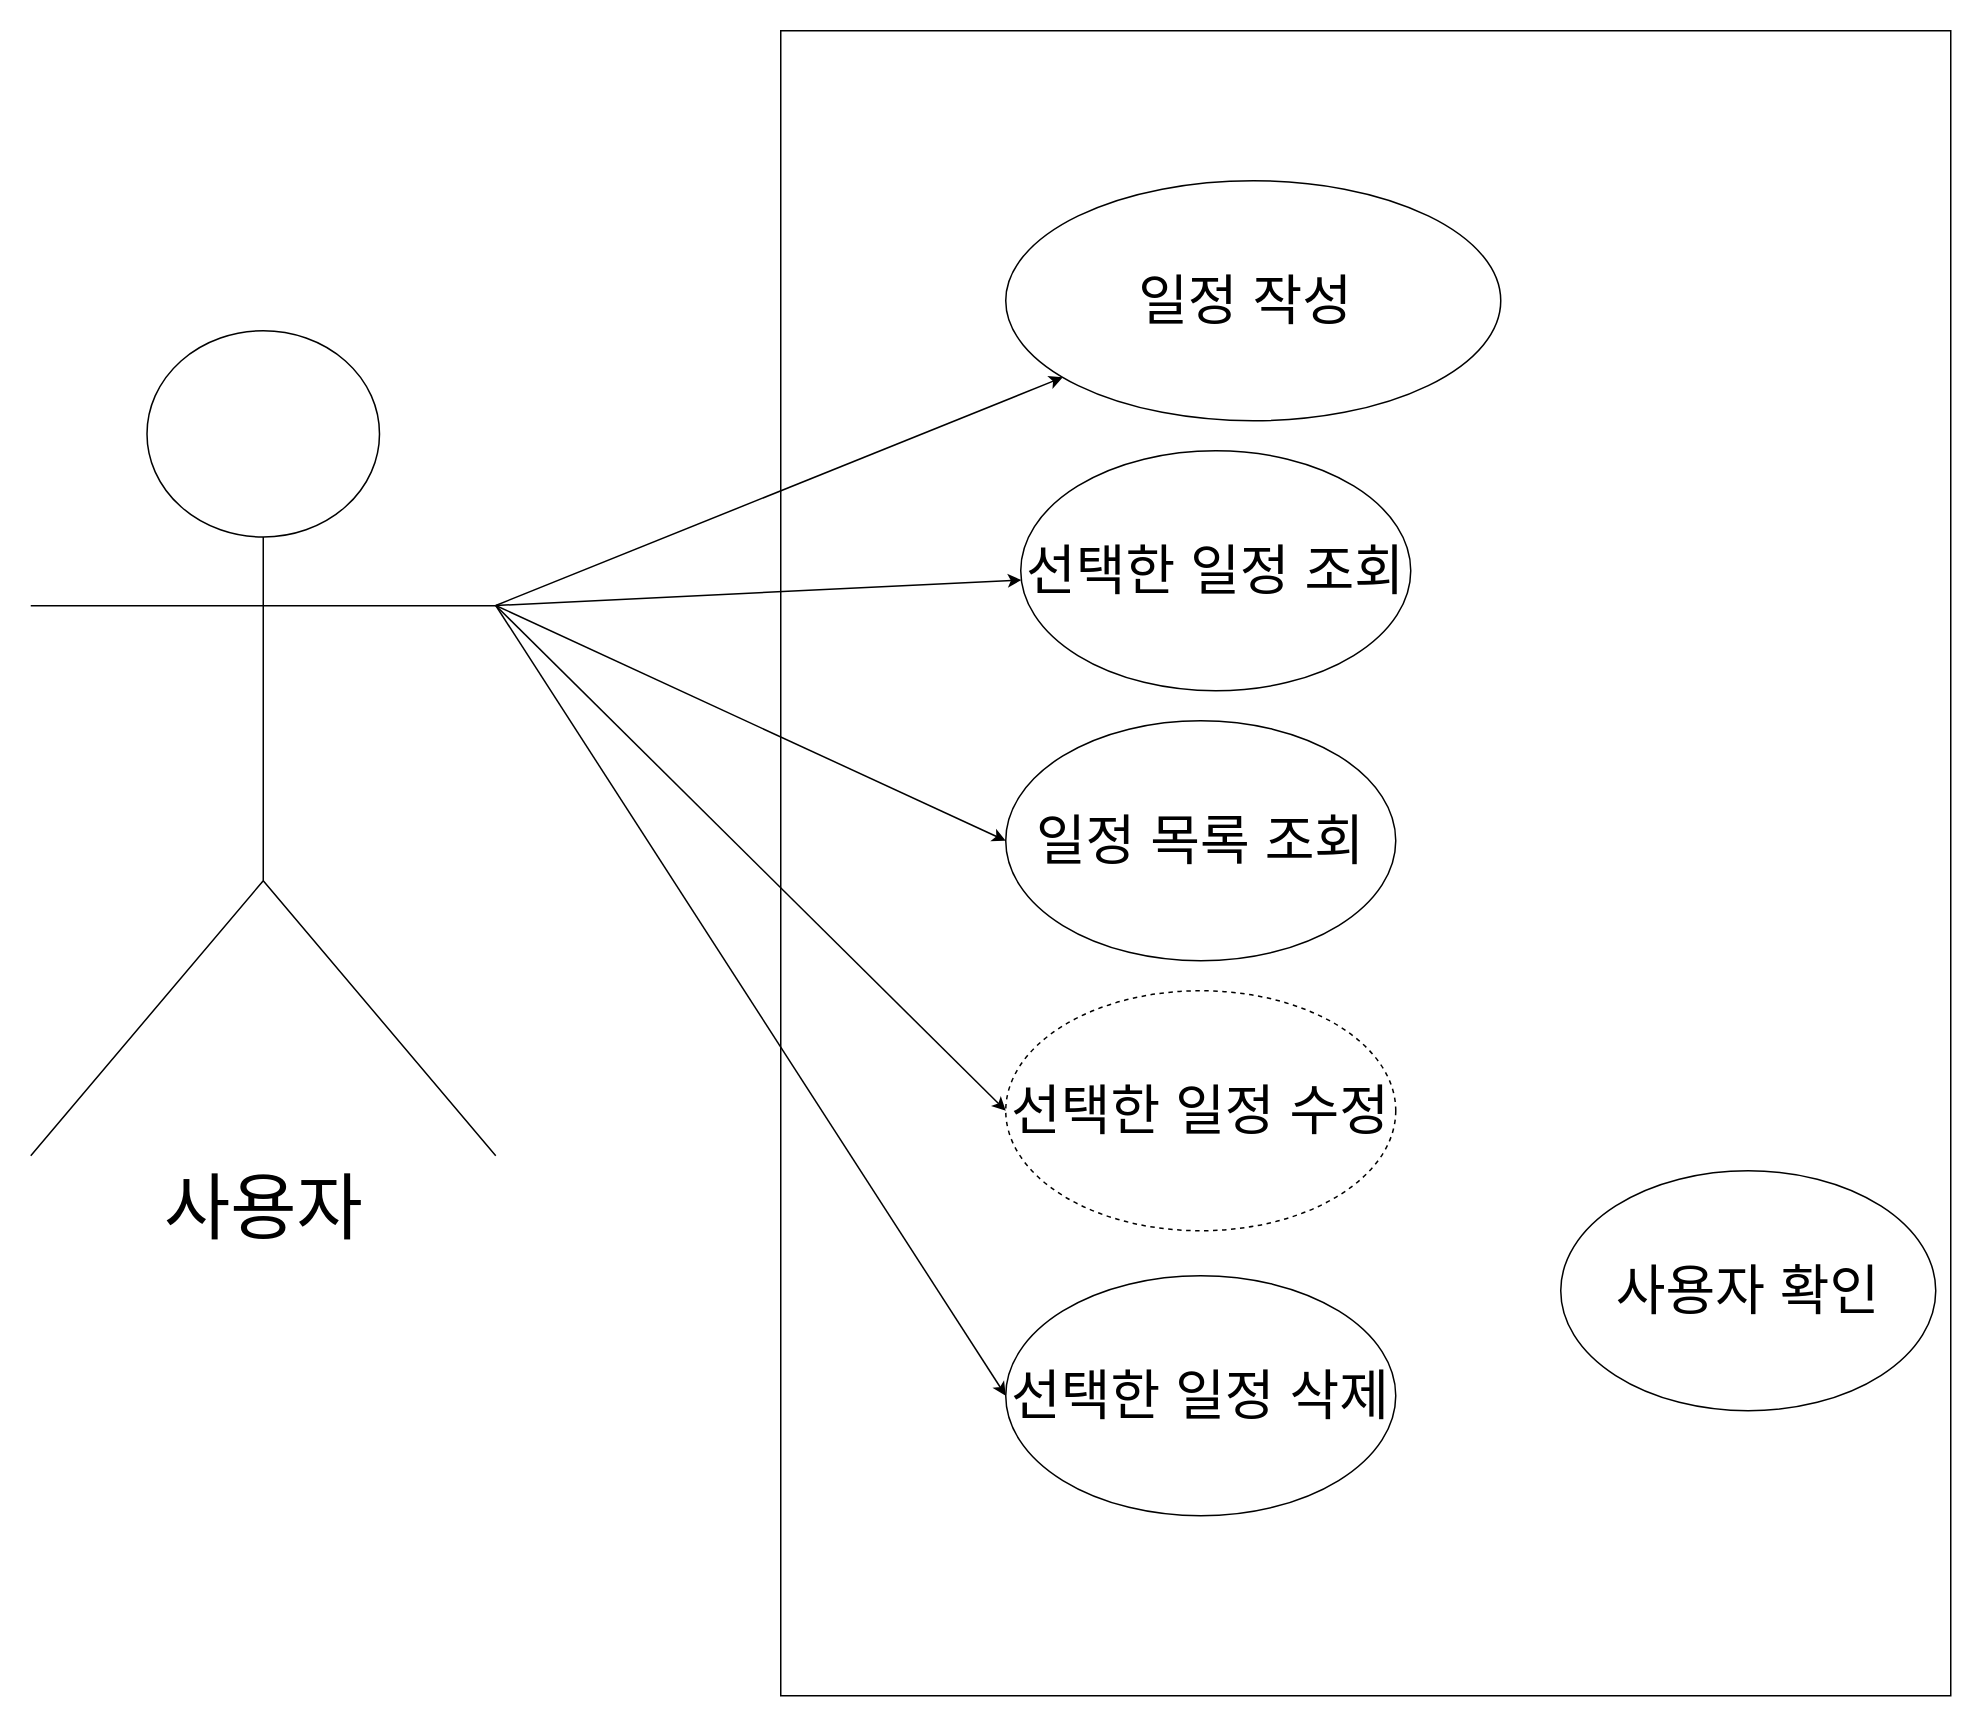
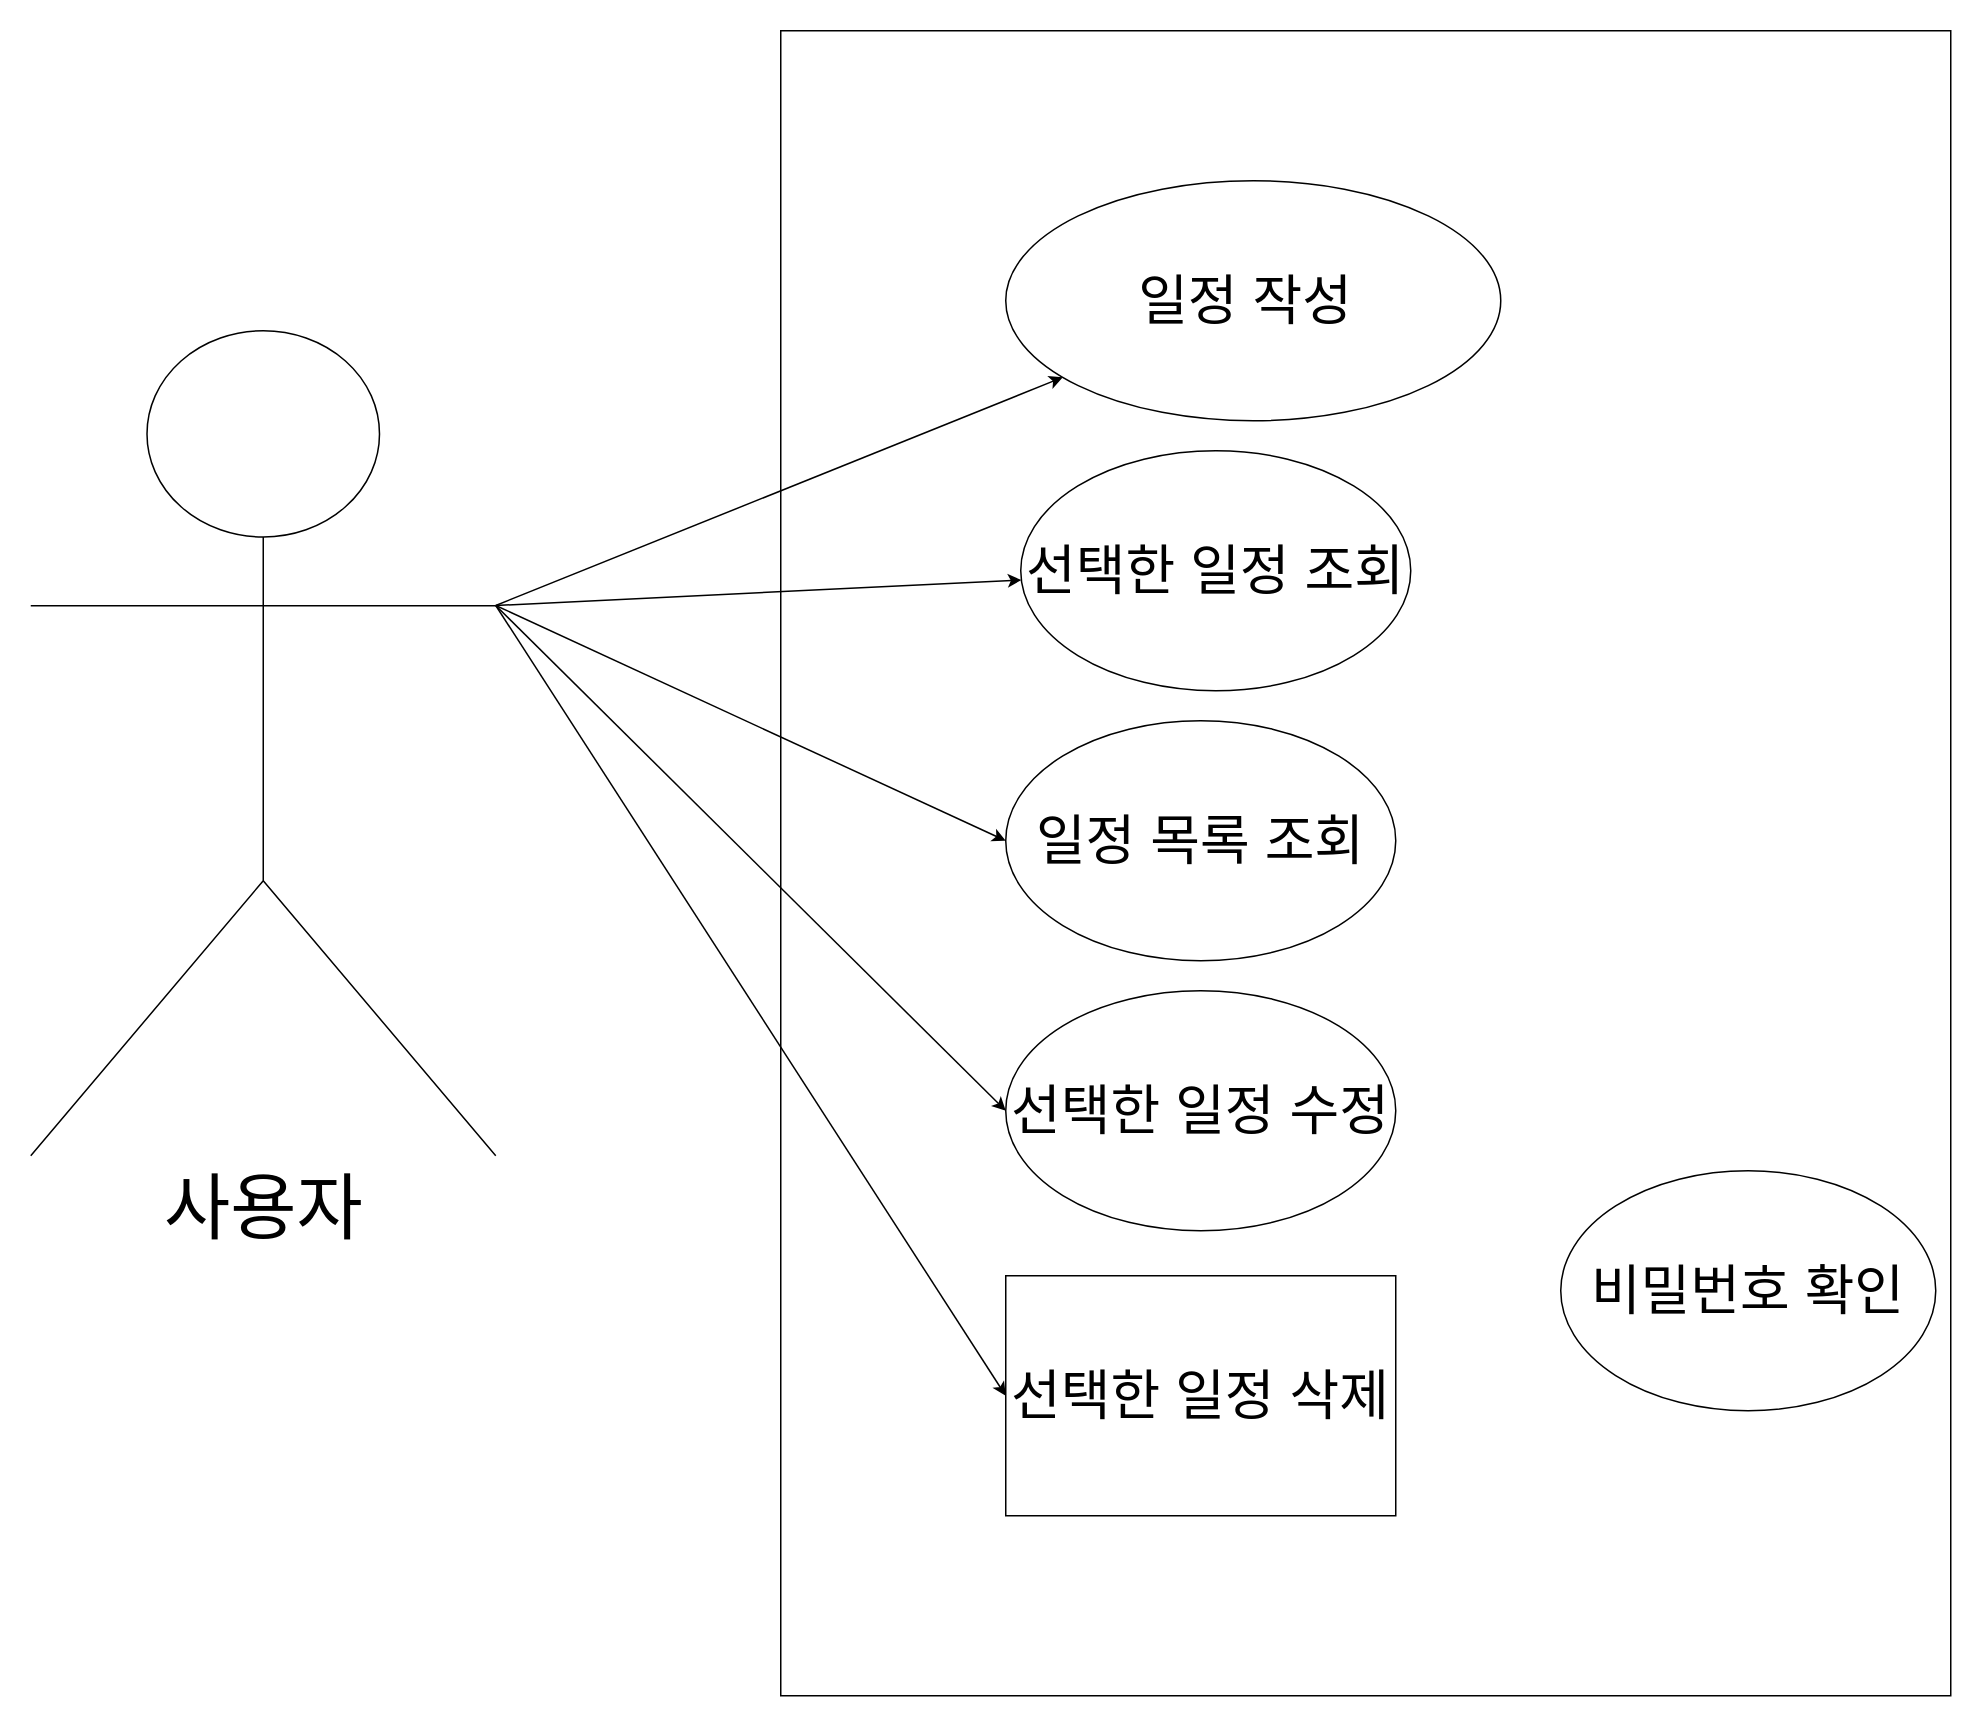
node "선택한 일정 수정": style dashed -> solid
node "사용자 확인": label "사용자 확인" -> "비밀번호 확인"
node "선택한 일정 삭제": shape ellipse -> rectangle
